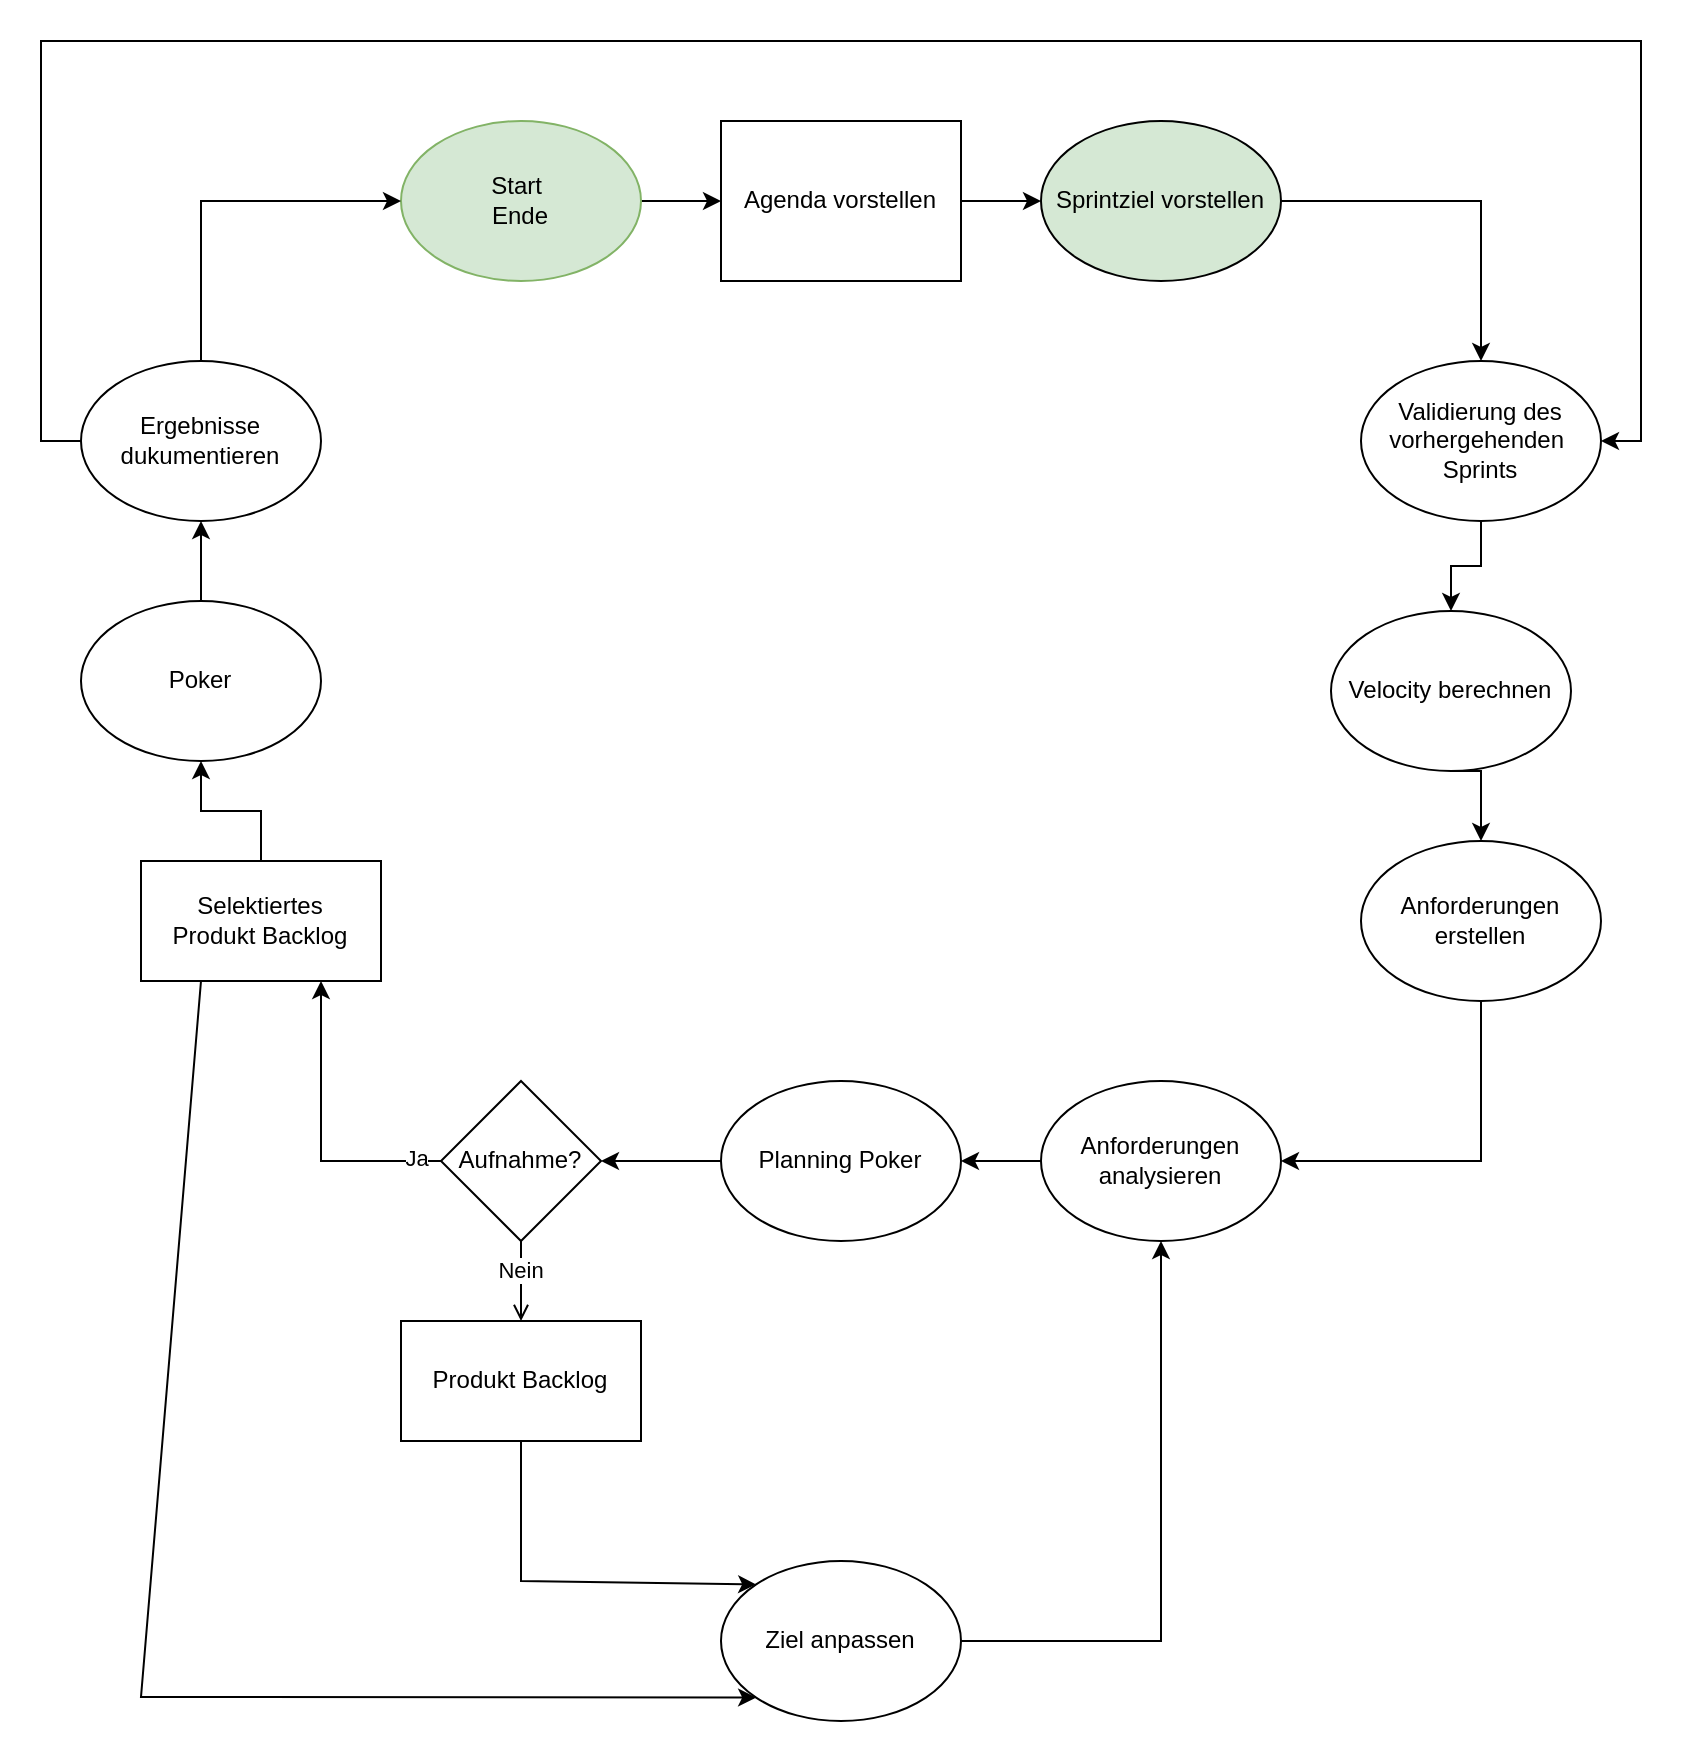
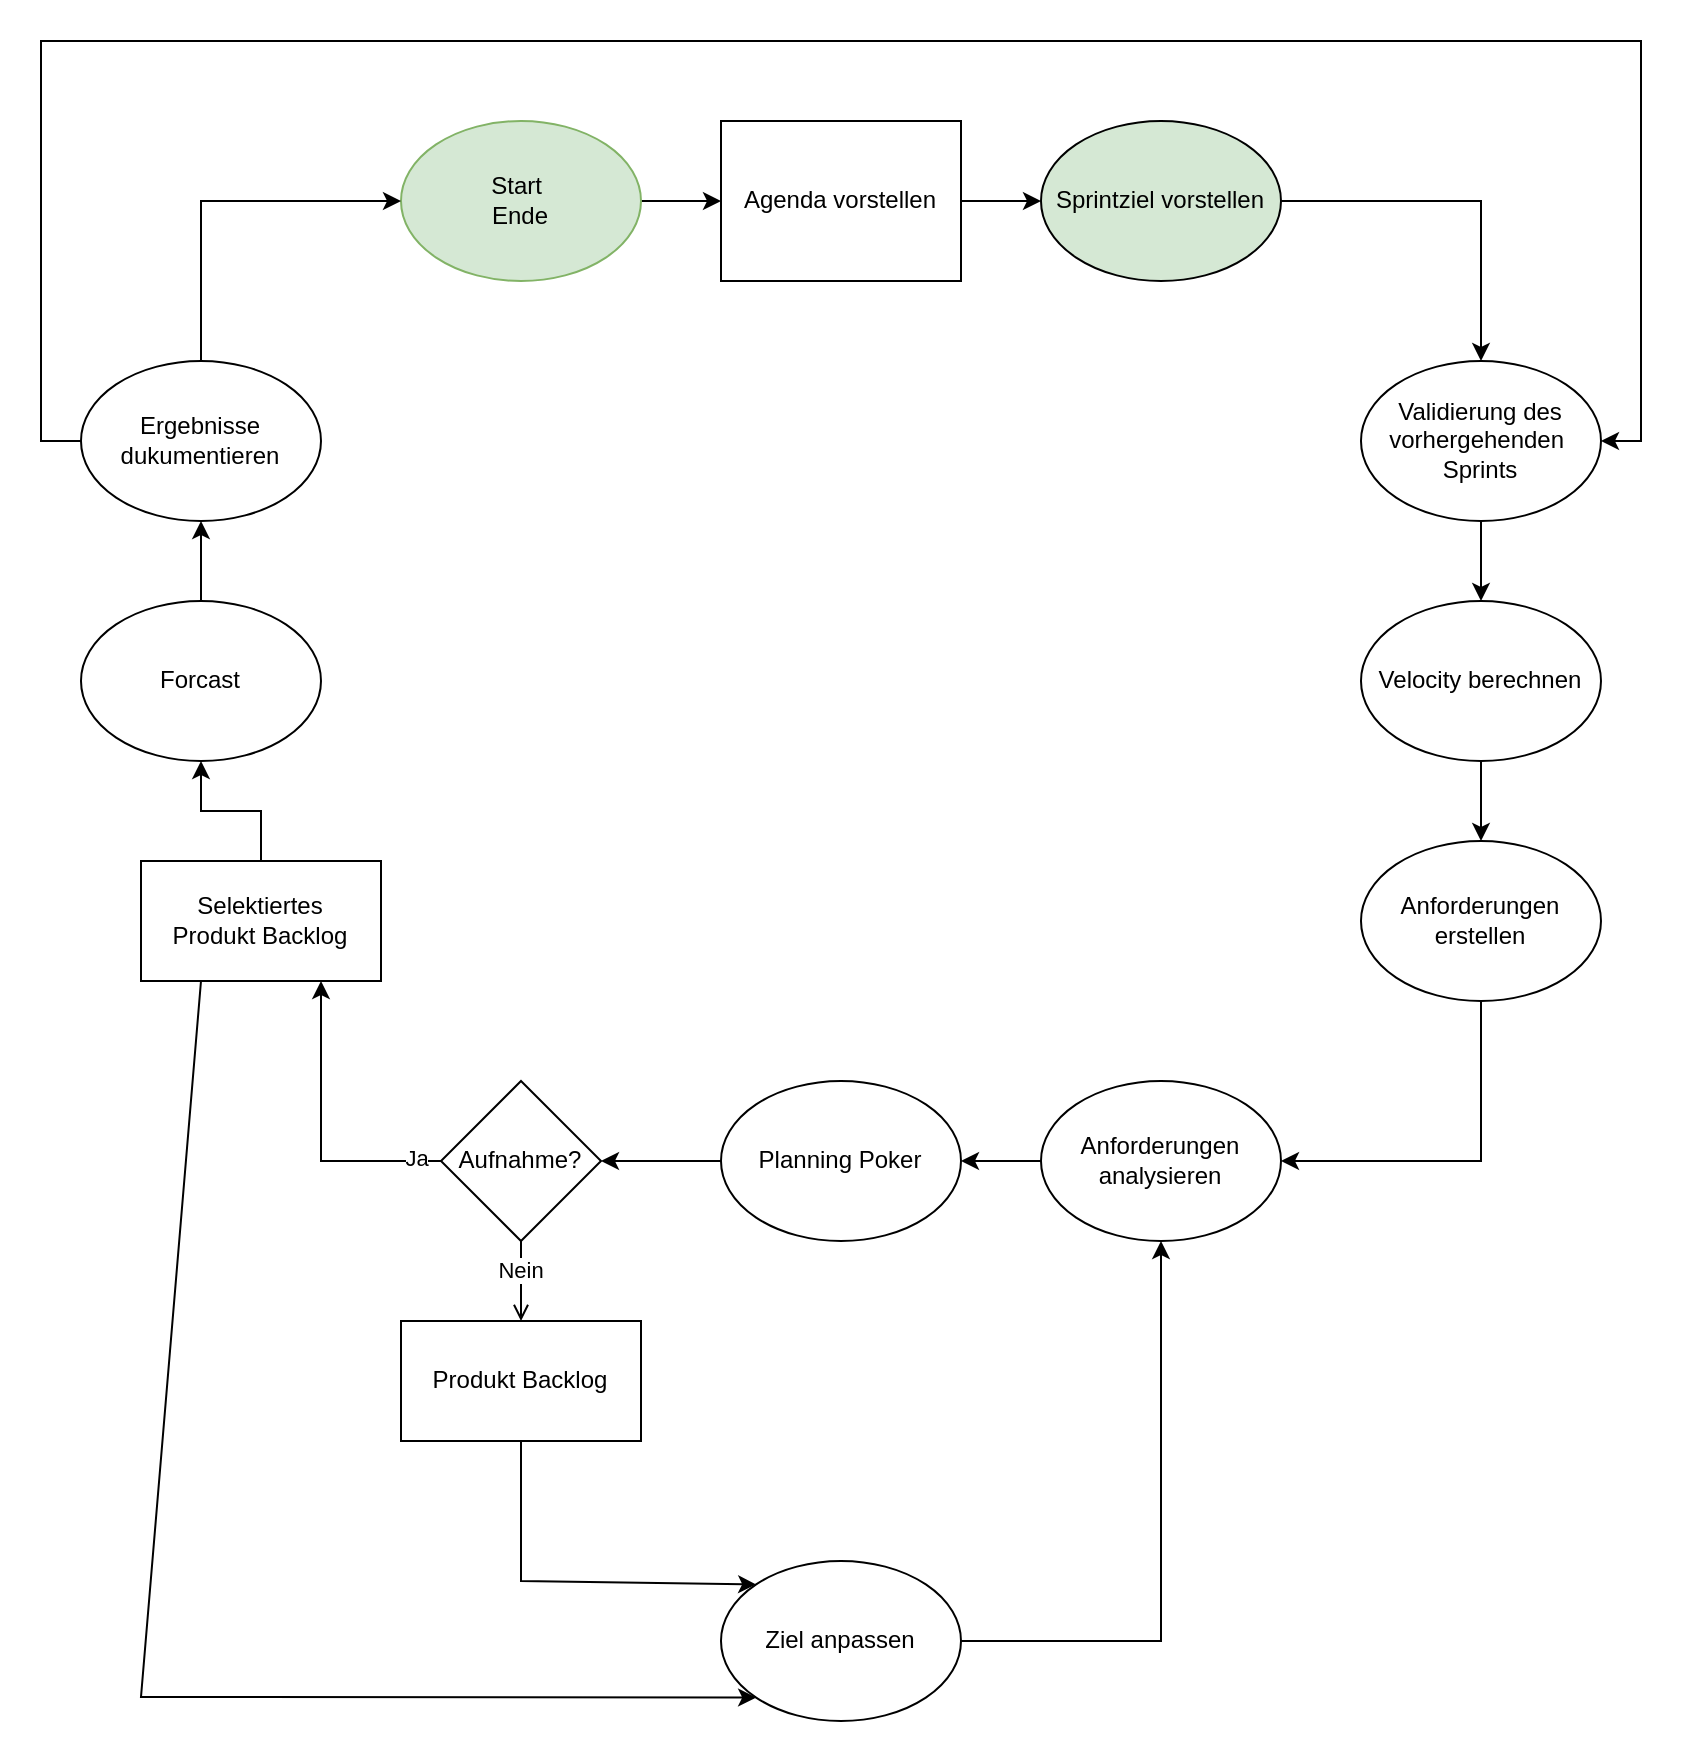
node "Poker": label "Poker" -> "Forcast"
node "Velocity berechnen": moved (1451, 691) -> (1481, 681)
